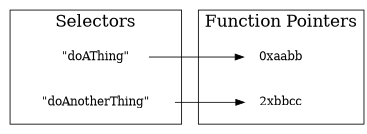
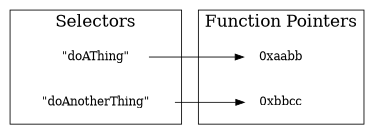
node "2xbbcc": label "2xbbcc" -> "0xbbcc"
